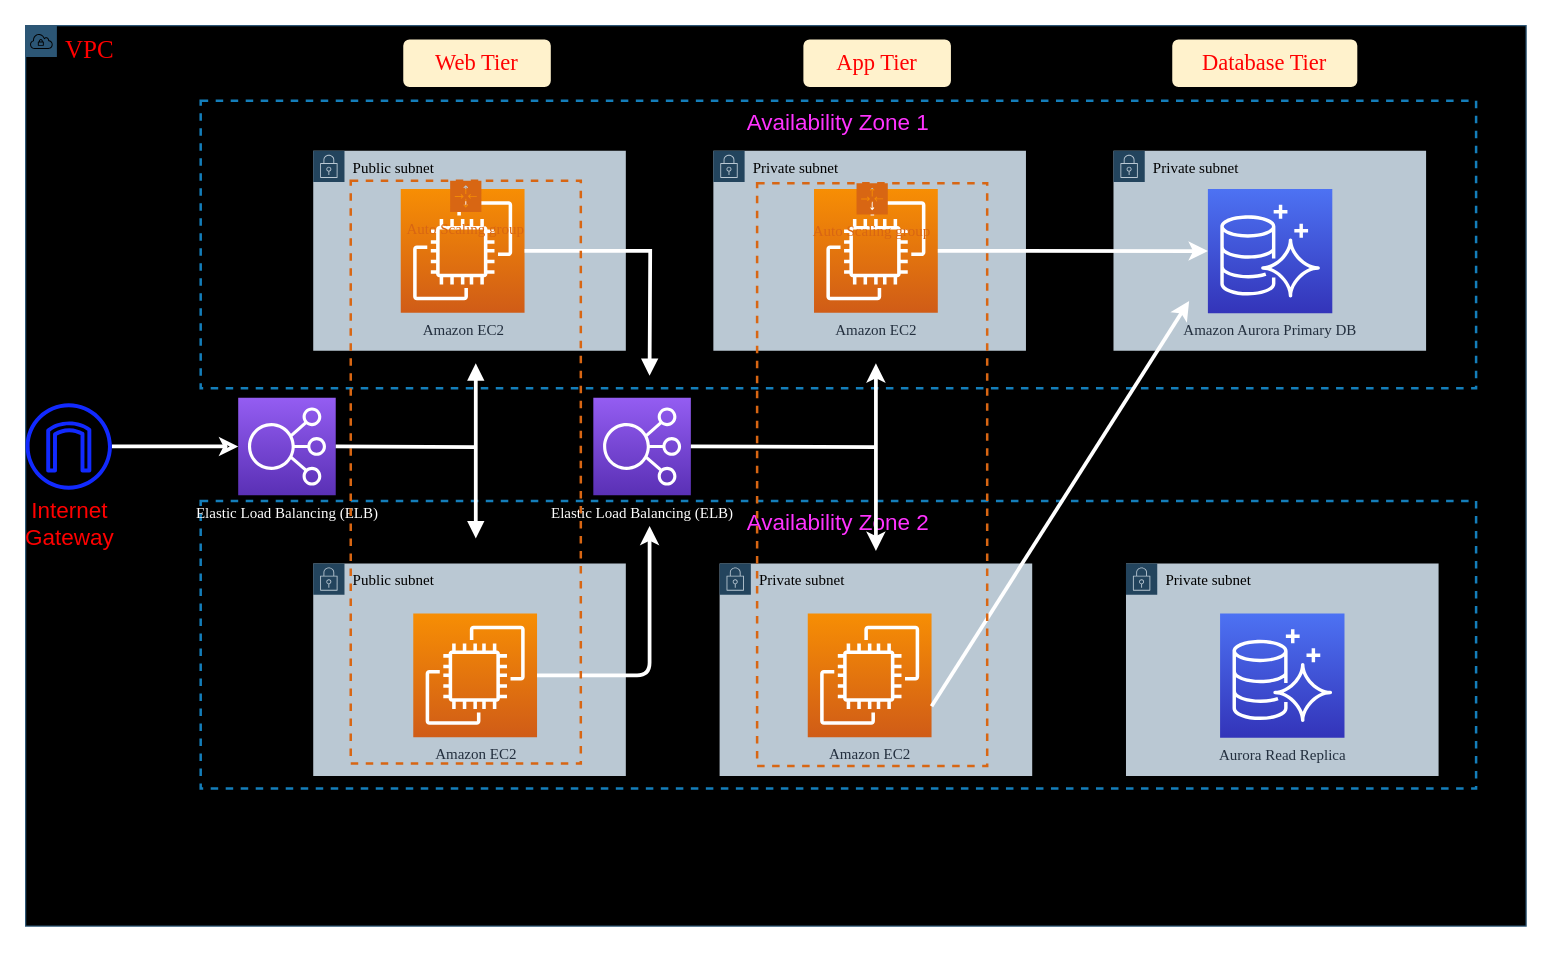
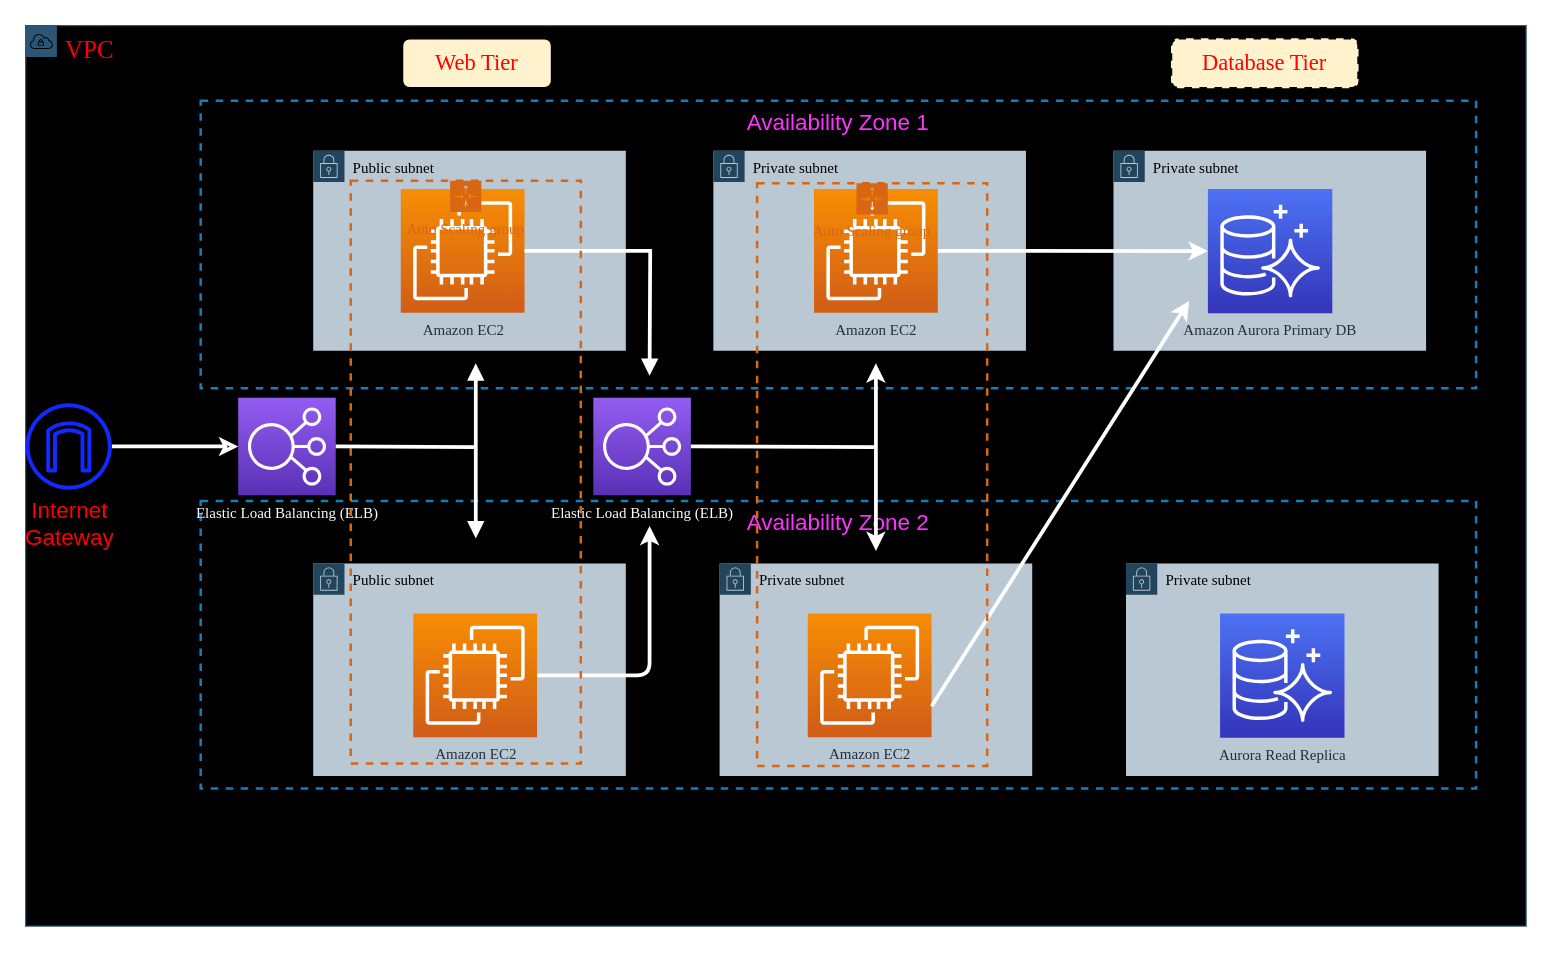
node "App Tier": removed
node "Database Tier": style solid -> dashed
